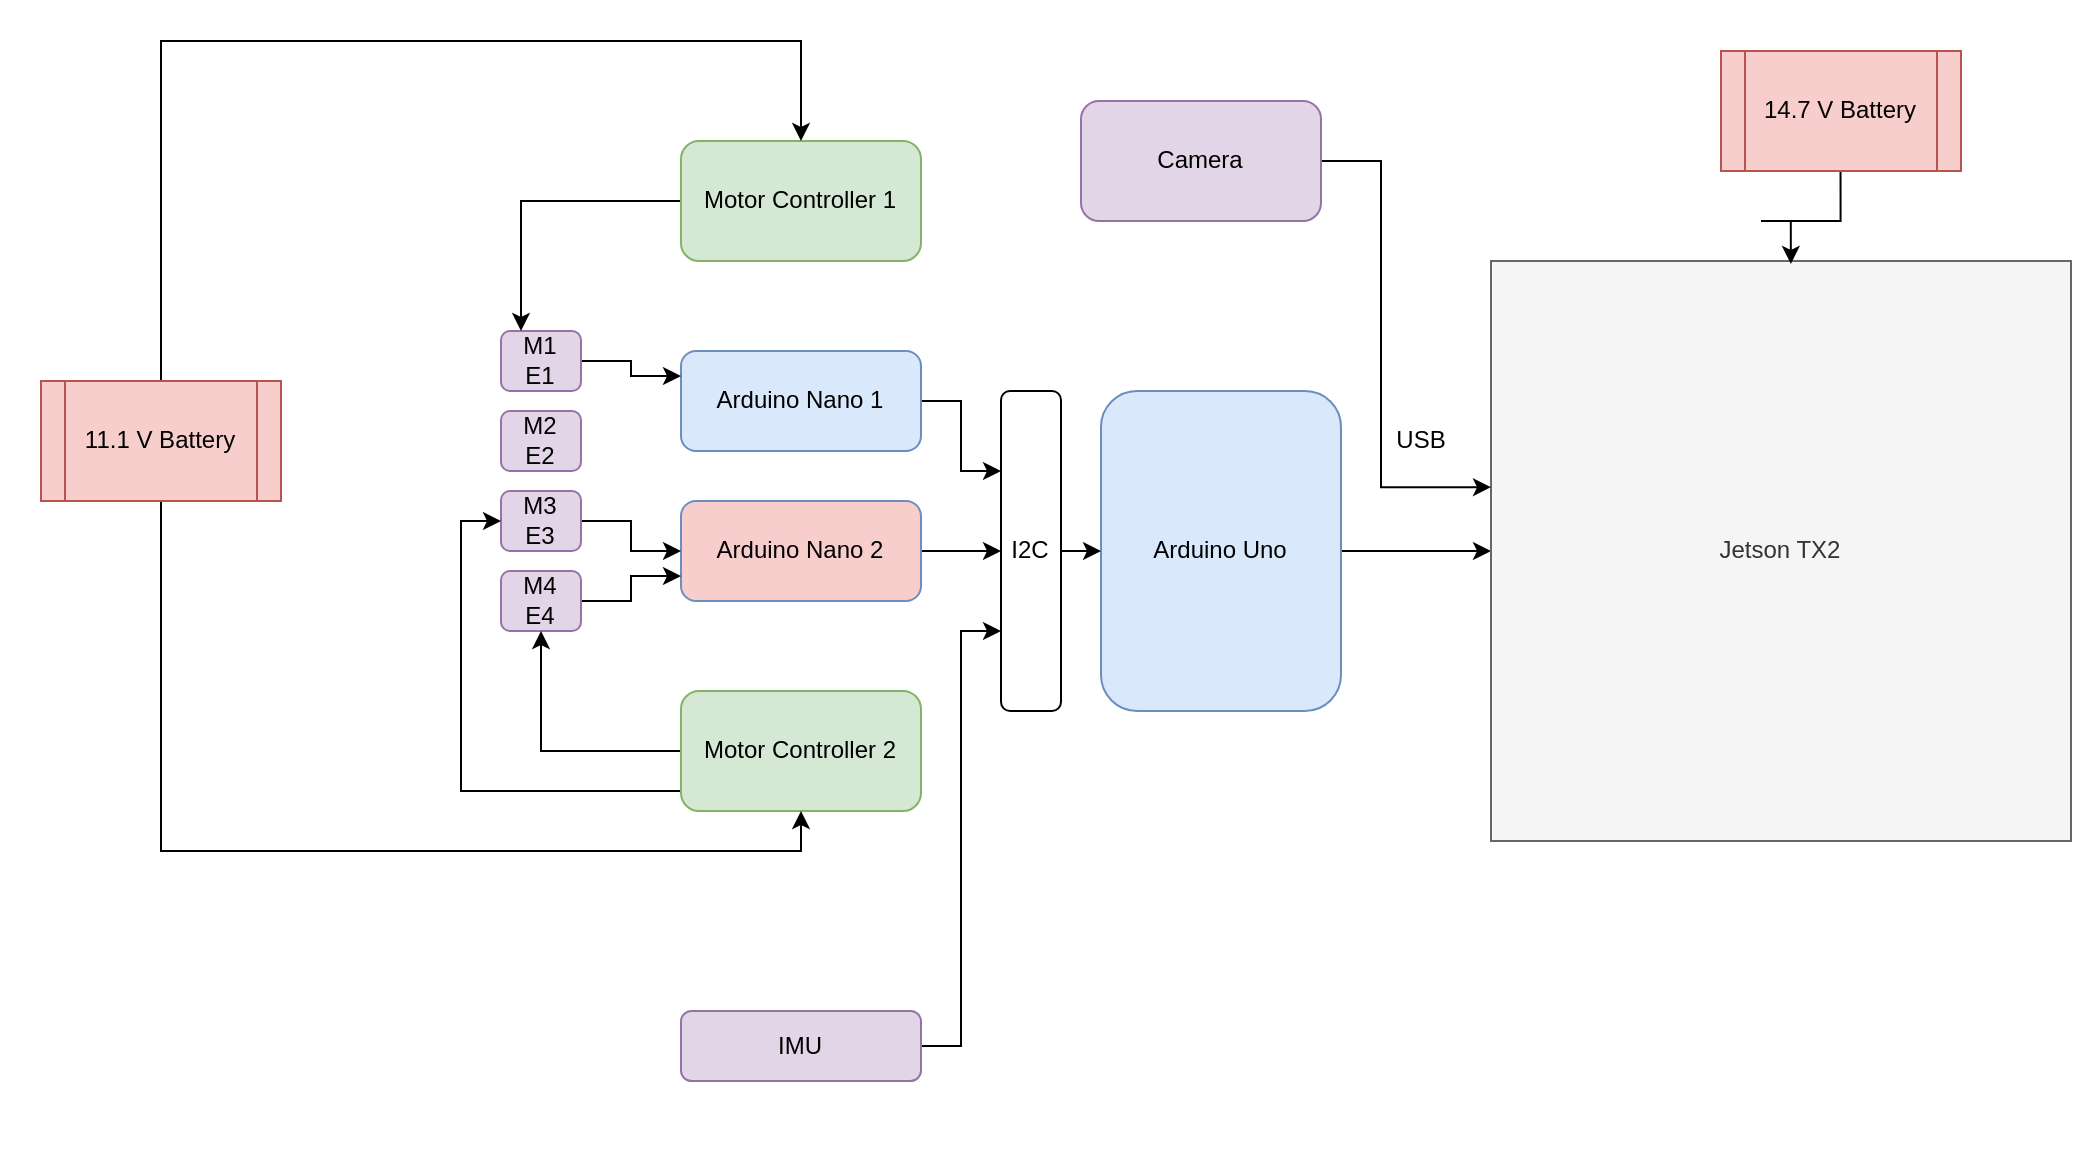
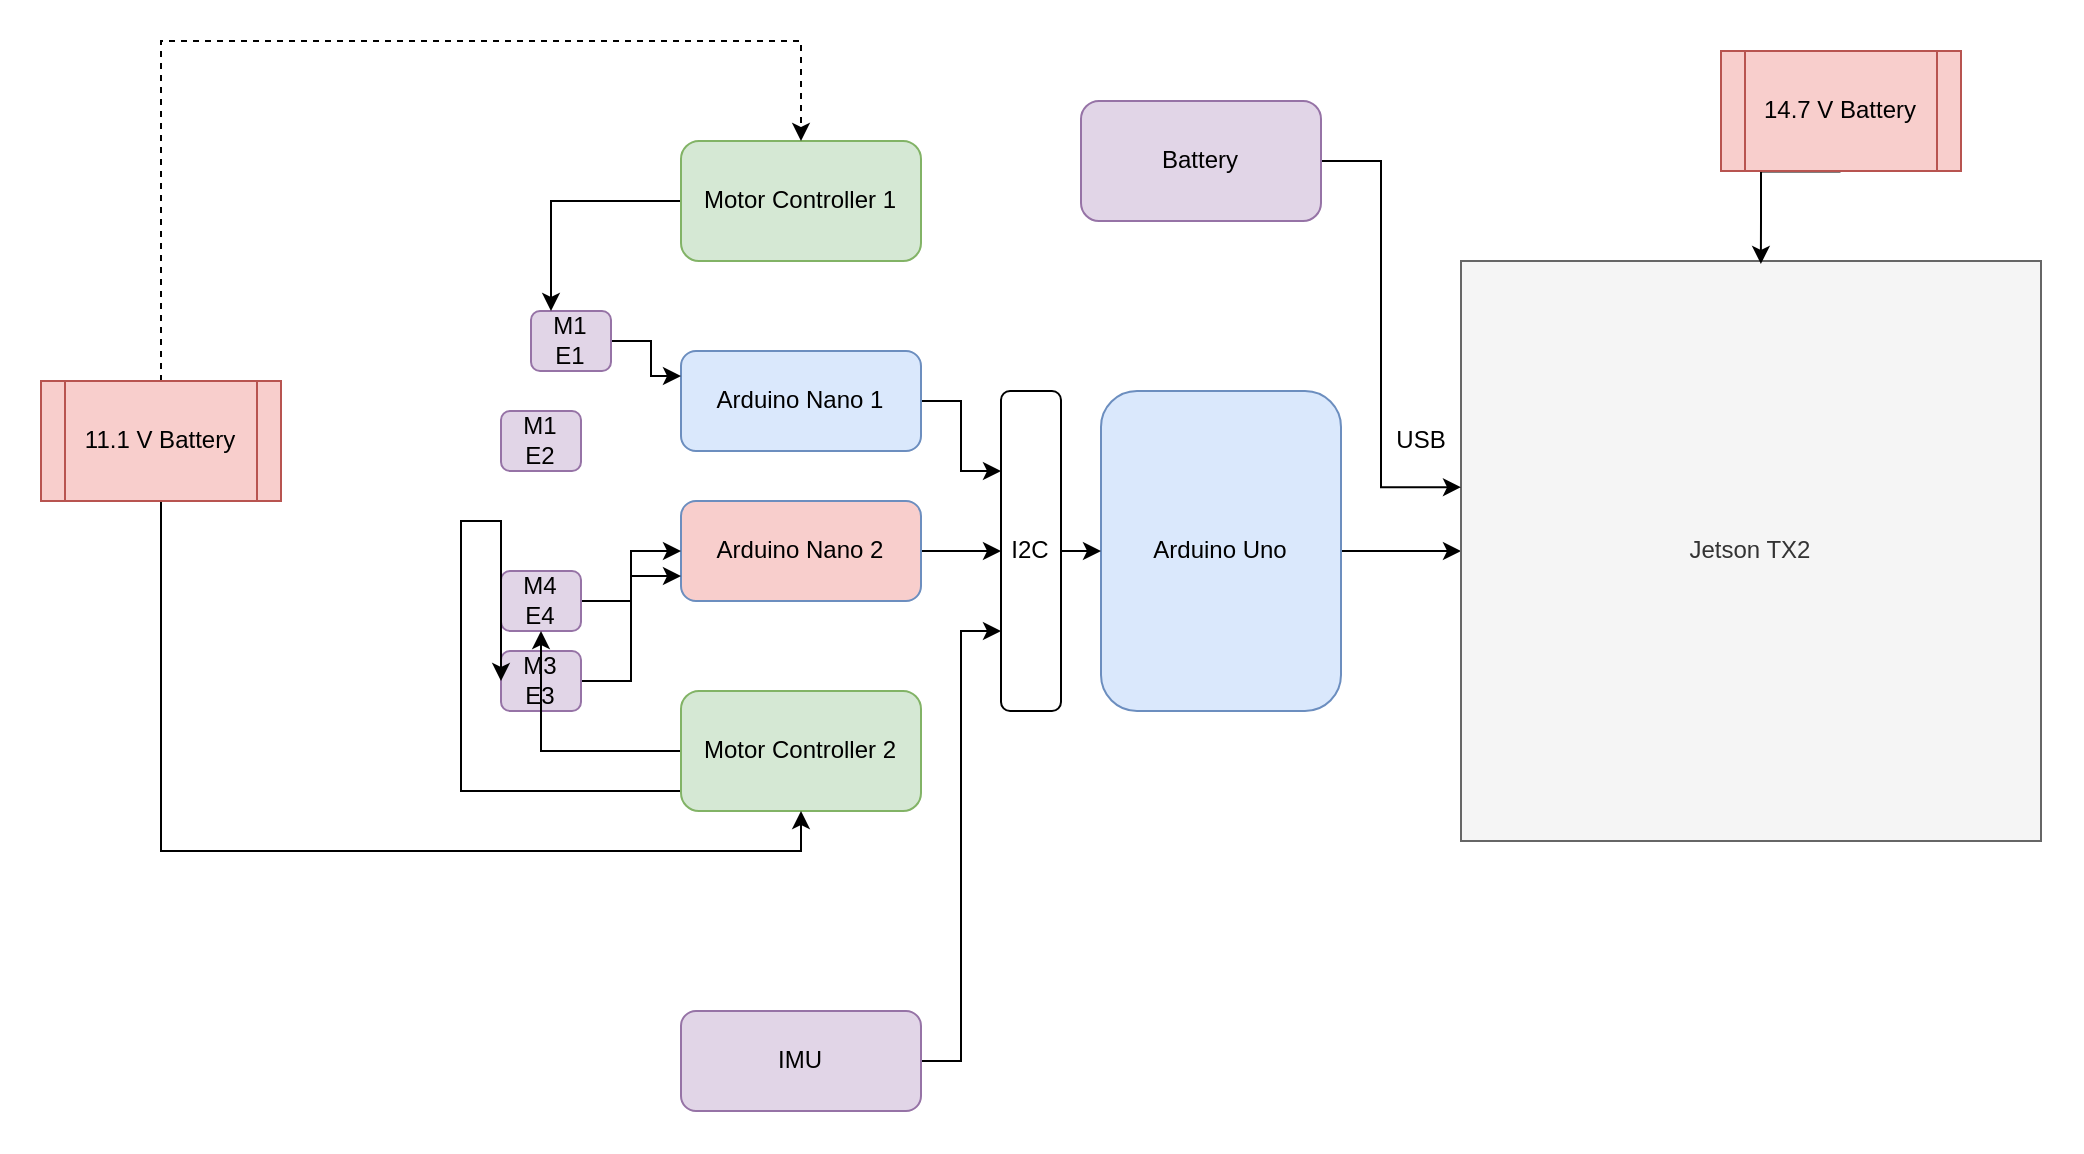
edge "11.1 V Battery" -> "Motor Controller 1": style solid -> dashed
node "Camera": label "Camera" -> "Battery"
node "M1 E1": moved (541, 361) -> (571, 341)
node "M2 E2": label "M2 E2" -> "M1 E2"
node "M3 E3": moved (541, 521) -> (541, 681)
node "Jetson TX2": moved (1781, 551) -> (1751, 551)
node "IMU": size 240x70 -> 240x100
